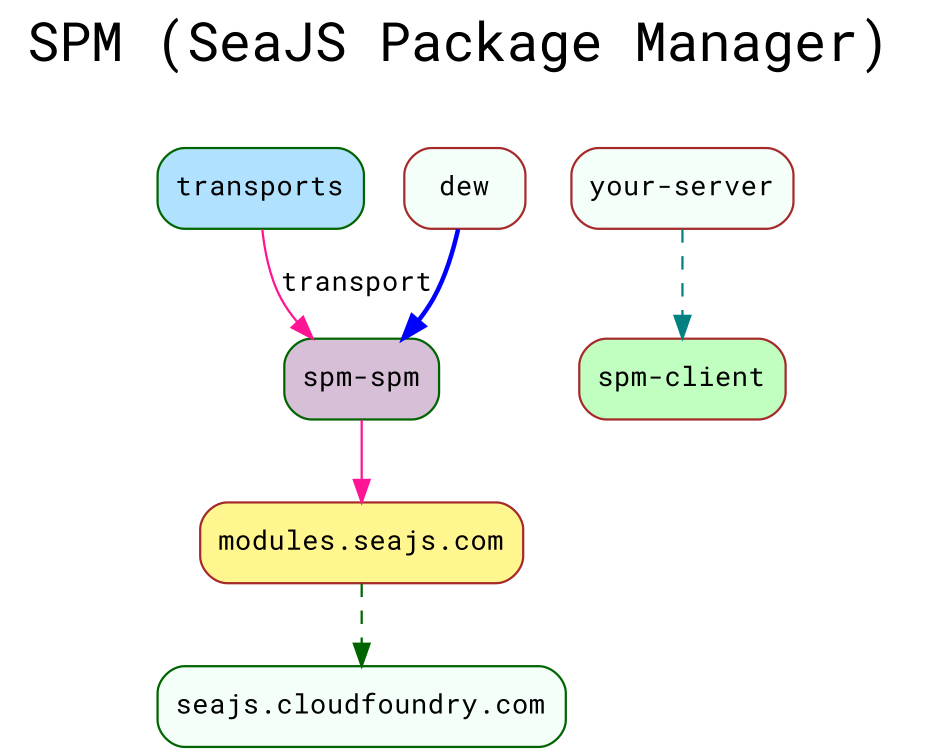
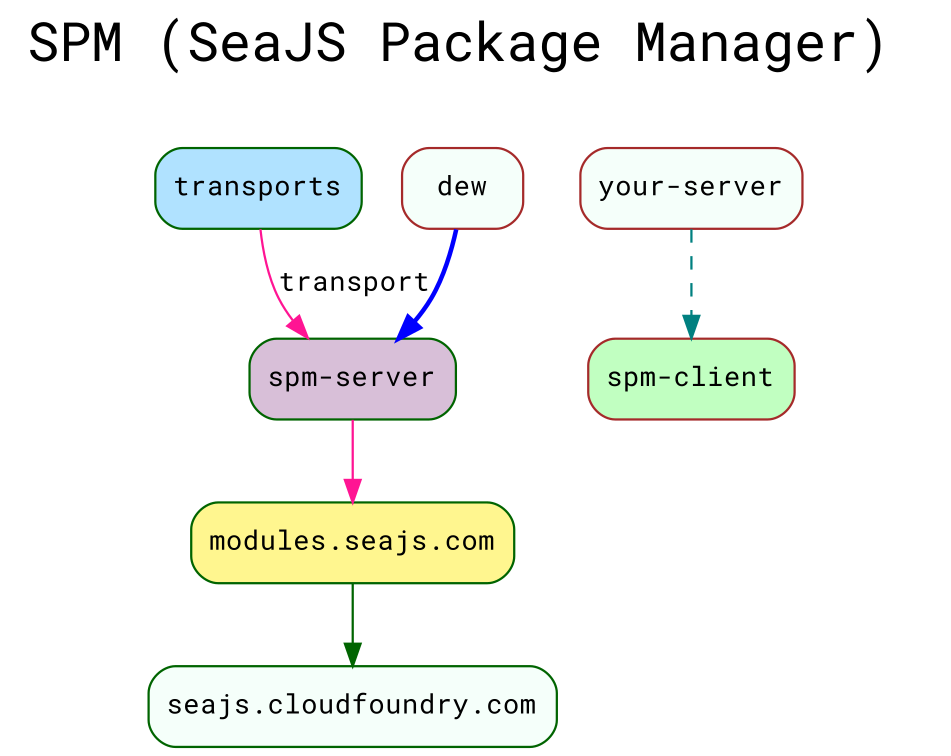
node "spm-spm": label "spm-spm" -> "spm-server"
node "modules.seajs.com": color brown -> darkgreen
edge "modules.seajs.com" -> "seajs.cloudfoundry.com": style dashed -> solid
